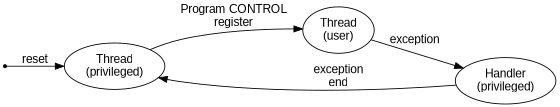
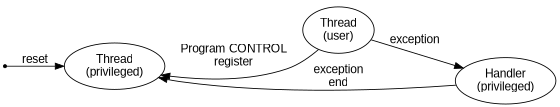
edge "Thread (privileged)" -> "Thread (user)": reversed
